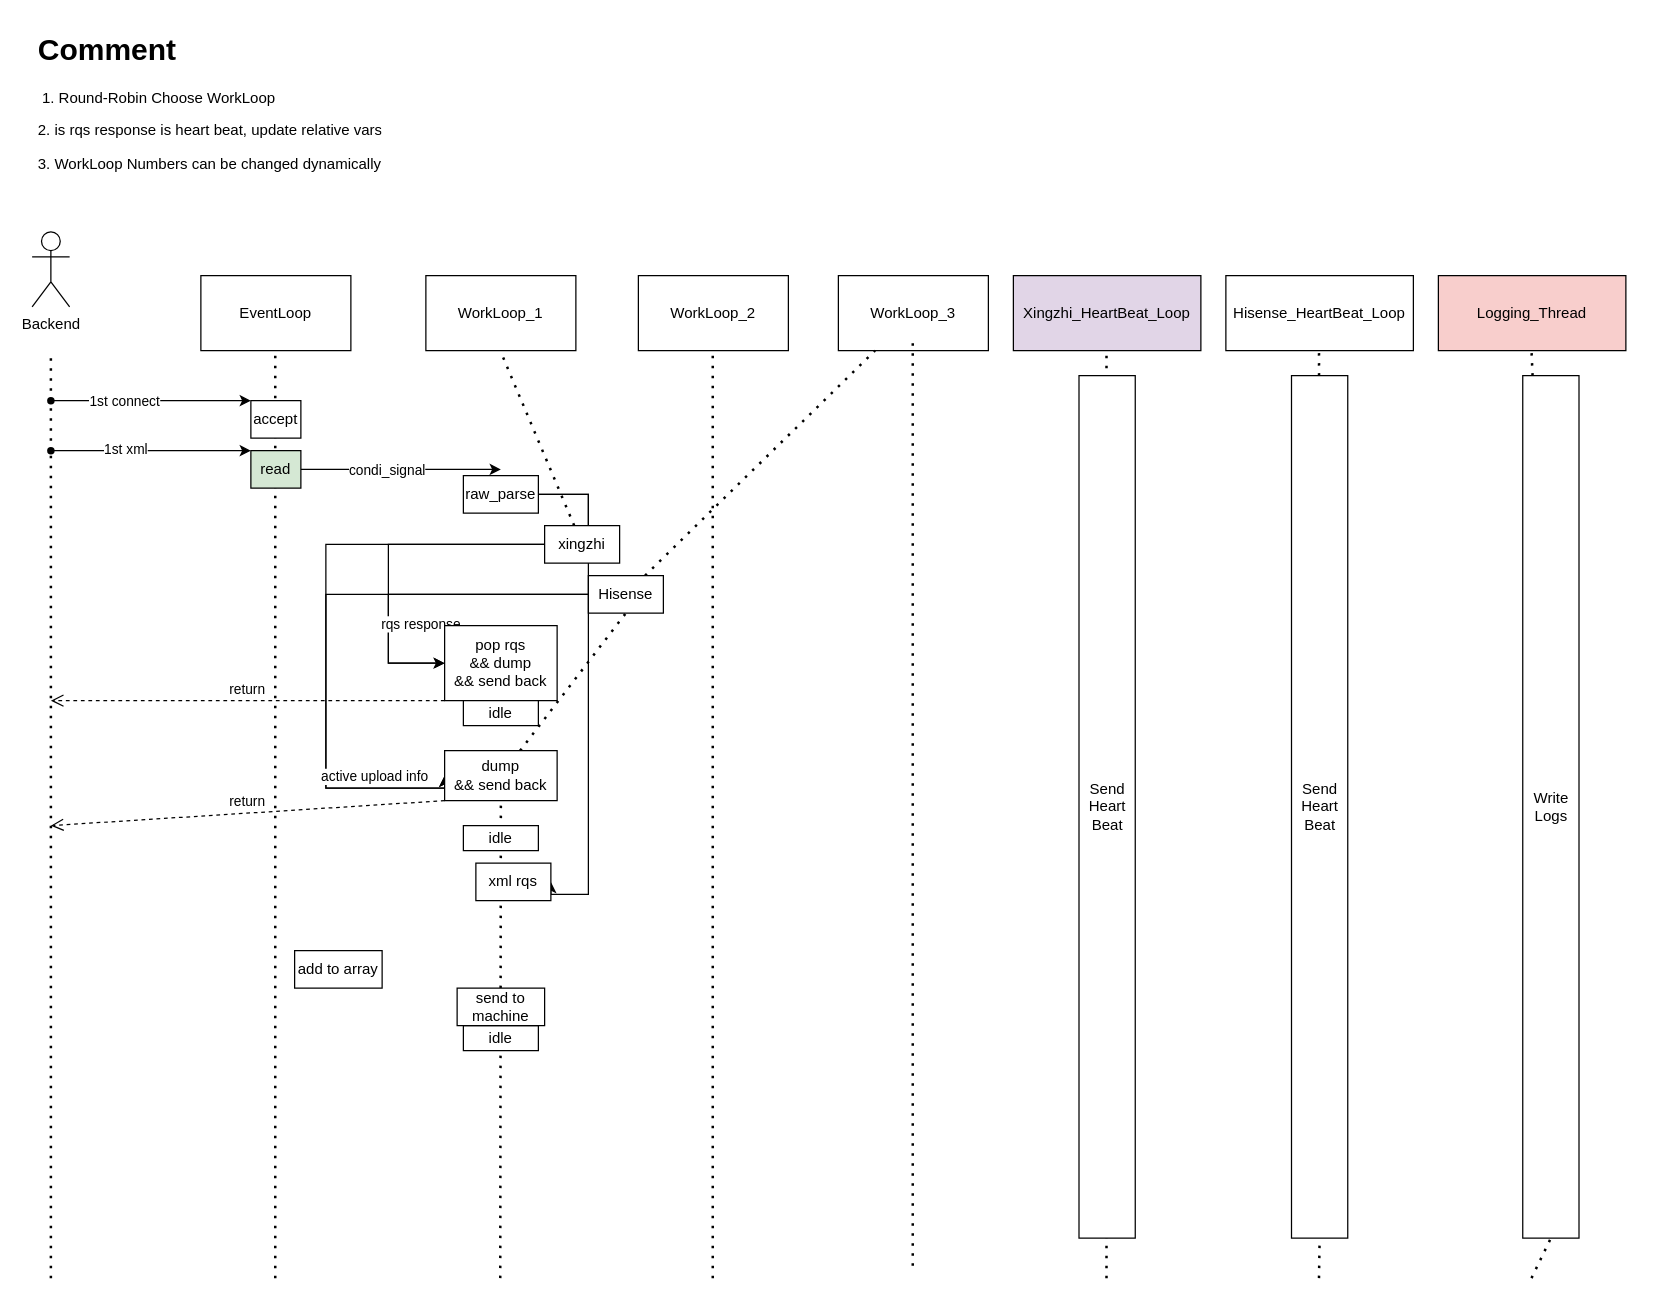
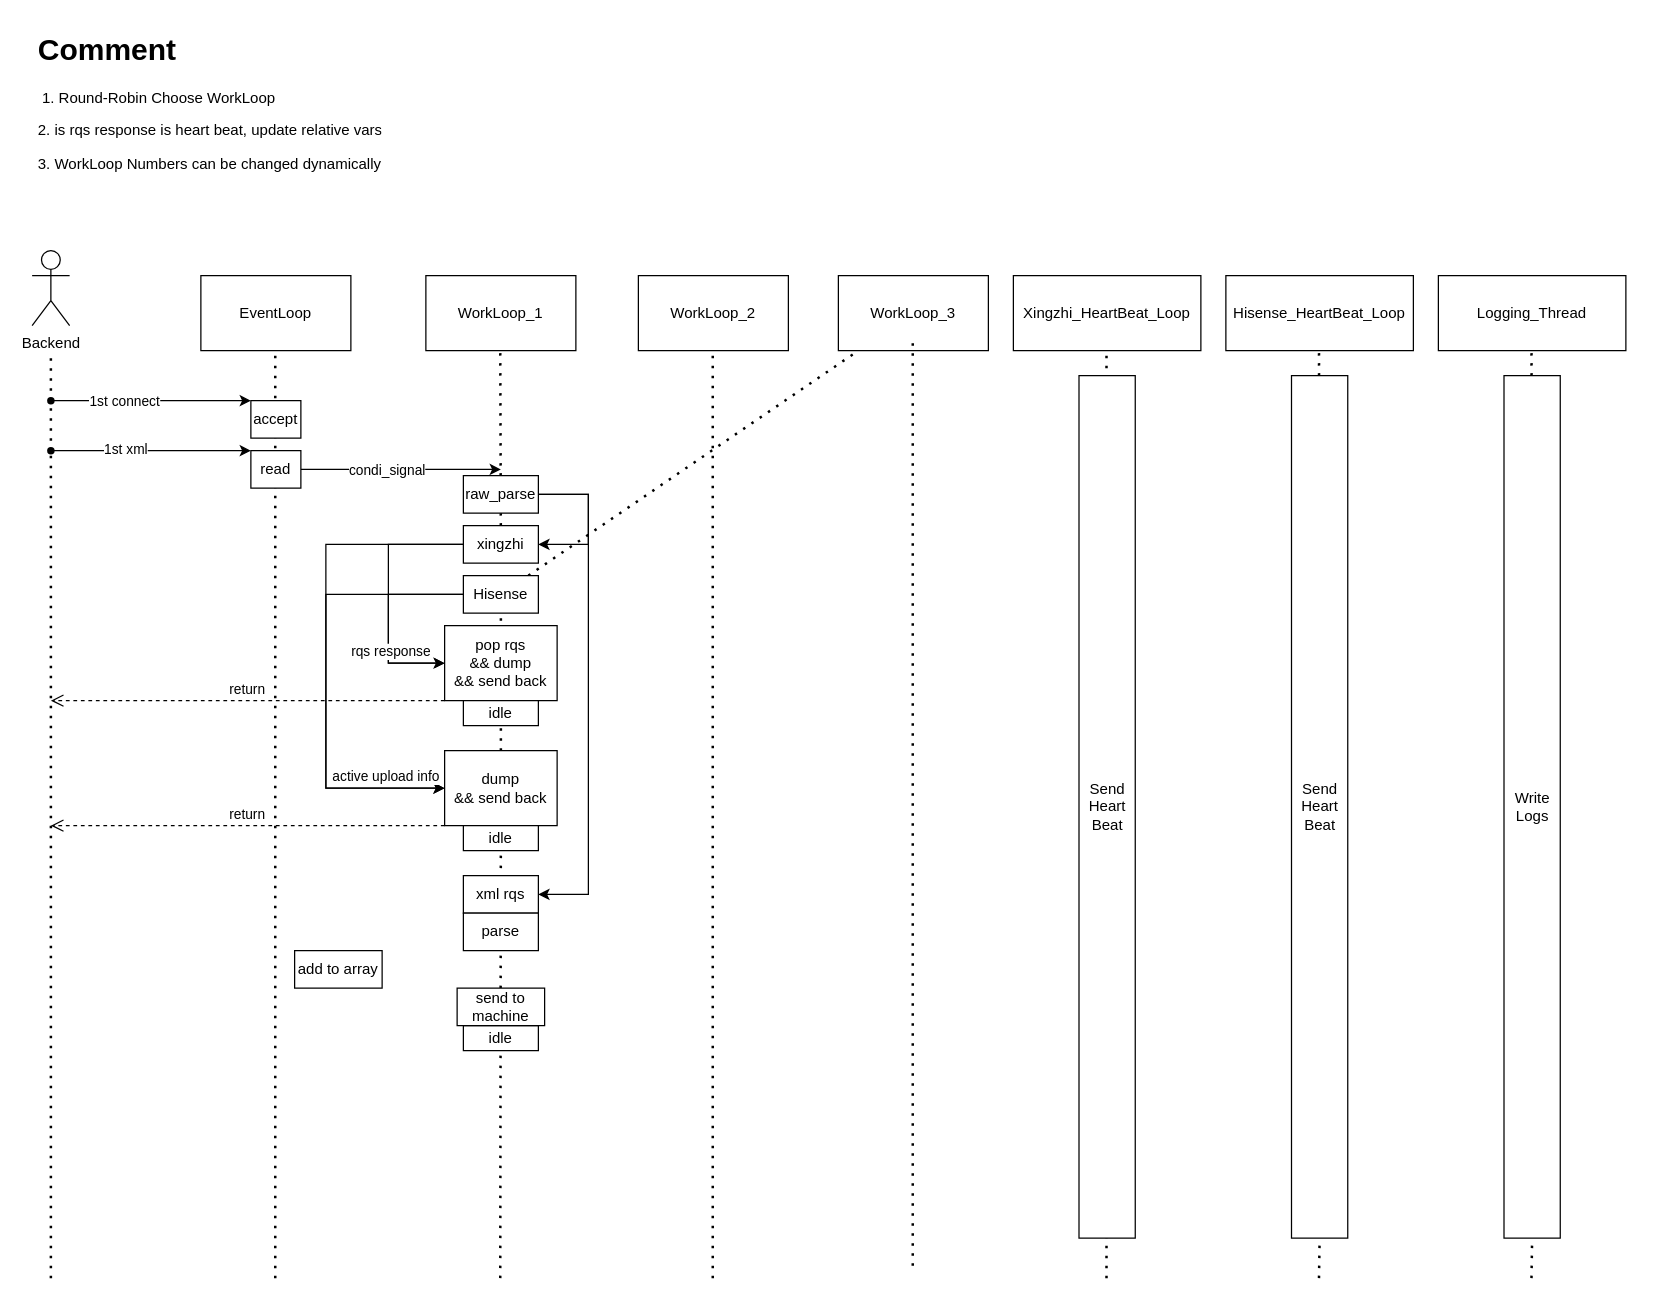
node "Backend": moved (51, 269) -> (51, 288)
node "Xingzhi_HeartBeat_Loop": fillcolor #e1d5e7 -> #ffffff
node "Logging_Thread": fillcolor #f8cecc -> #ffffff
node "read": fillcolor #d5e8d4 -> #ffffff
node "xingzhi": moved (582, 544) -> (501, 544)
node "Hisense": moved (626, 594) -> (501, 594)
node "dump && send back": size 113x50 -> 113x75
node "Write Logs": moved (1551, 807) -> (1532, 807)
node "xml rqs": moved (513, 882) -> (501, 894)
node "parse": added
